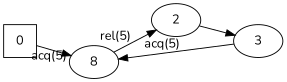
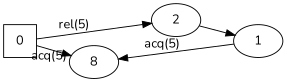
node "3": label "3" -> "1"
edge "8" -> "2": now "0" -> "2"
